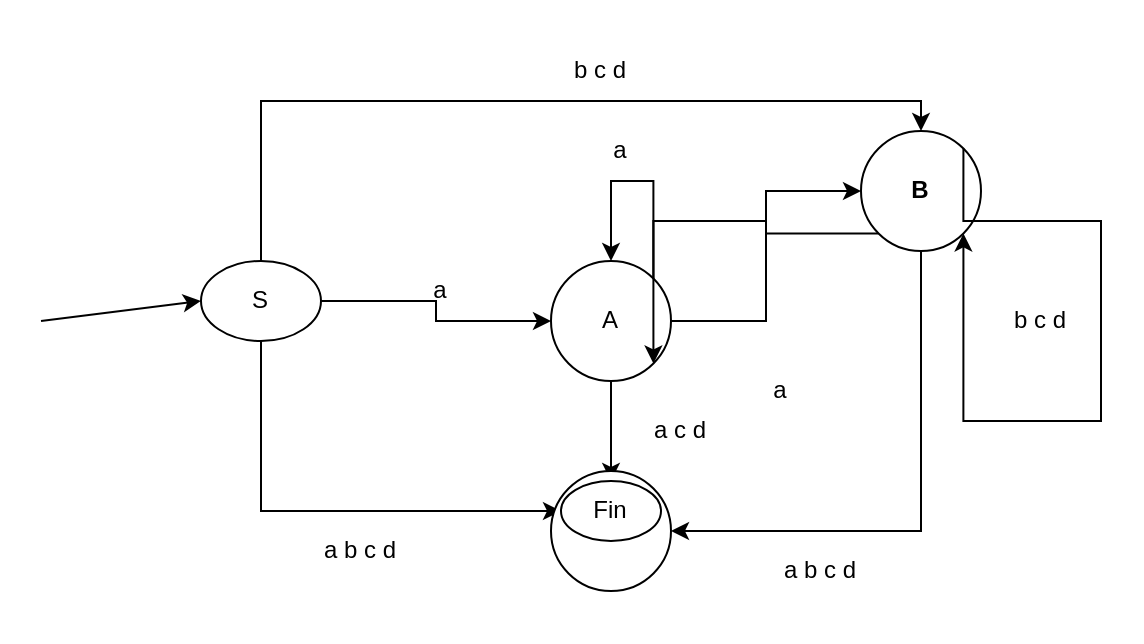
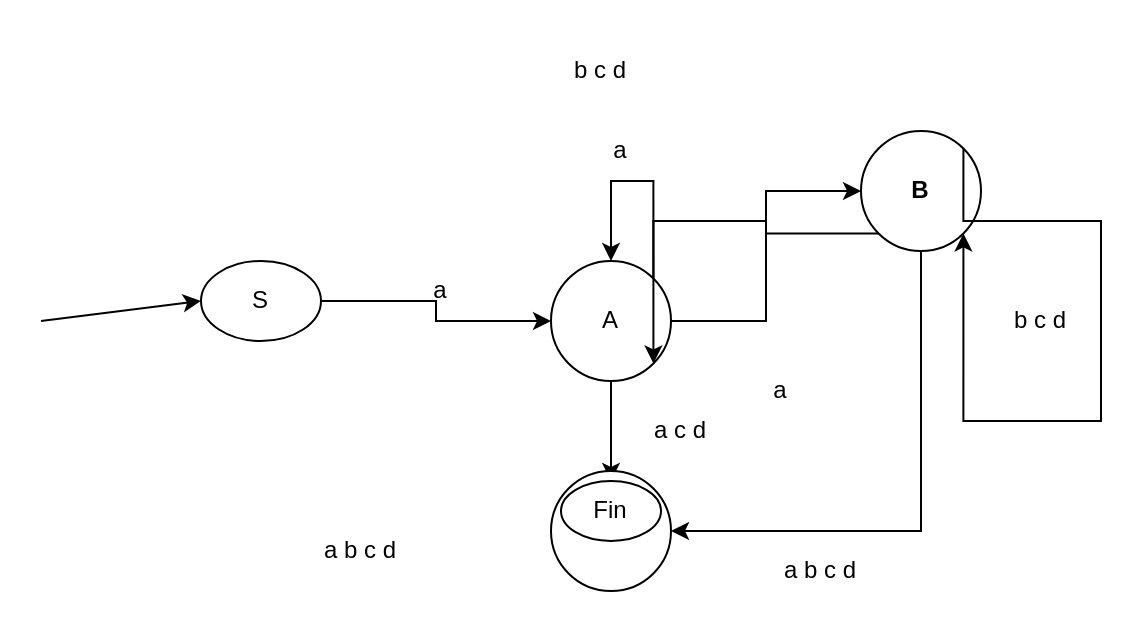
edge "S" -> "B": removed
edge "S" -> "Fin": removed
